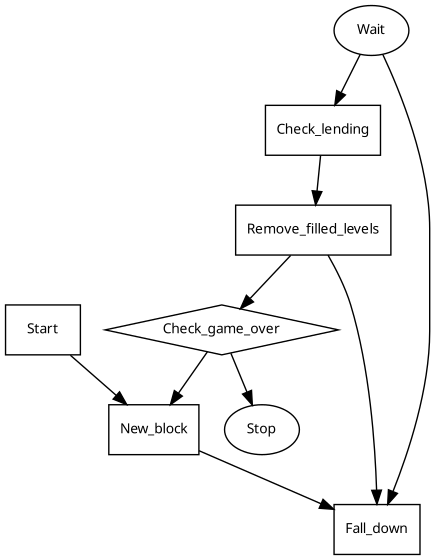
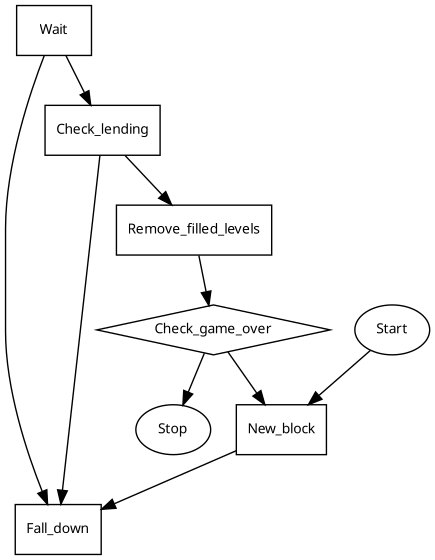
node "Wait": shape ellipse -> box
node "Start": shape box -> ellipse
edge "Remove_filled_levels" -> "Fall_down": now "Check_lending" -> "Fall_down"
